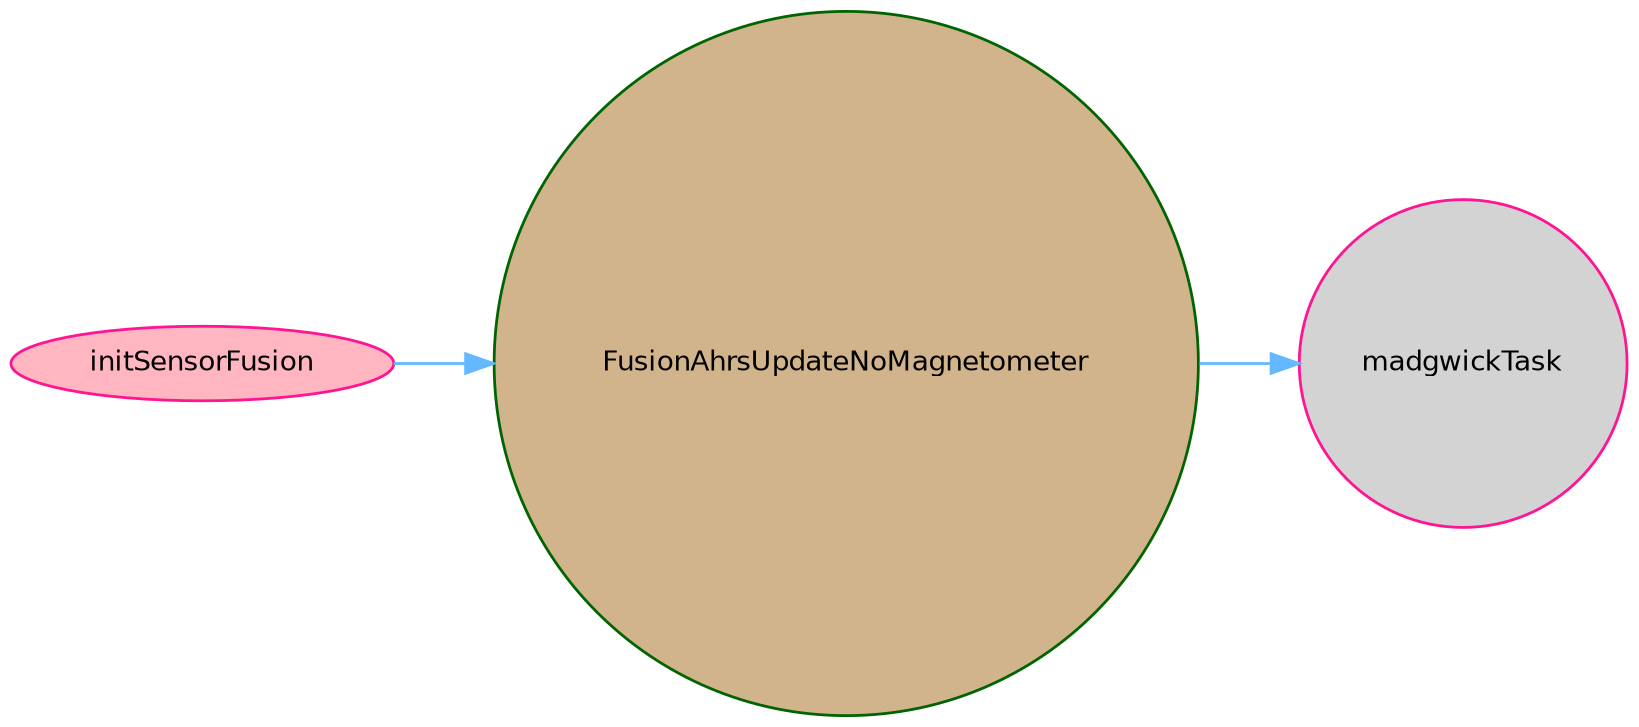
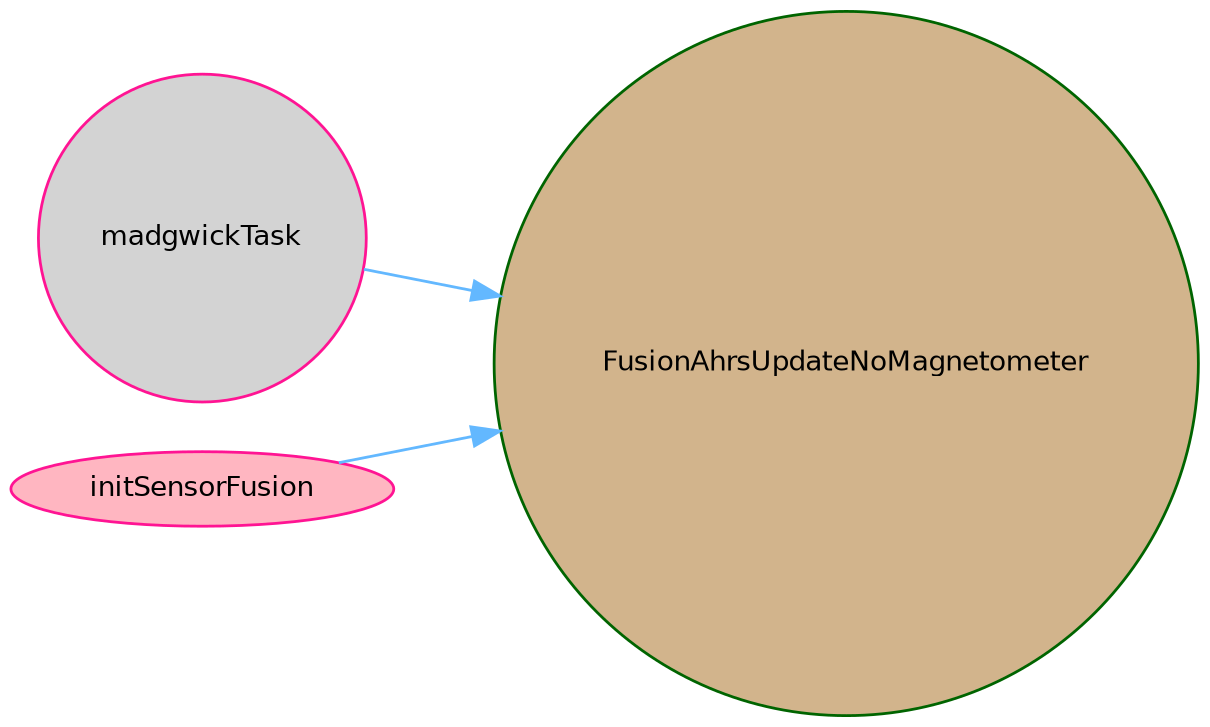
edge "FusionAhrsUpdateNoMagnetometer" -> "madgwickTask": reversed
